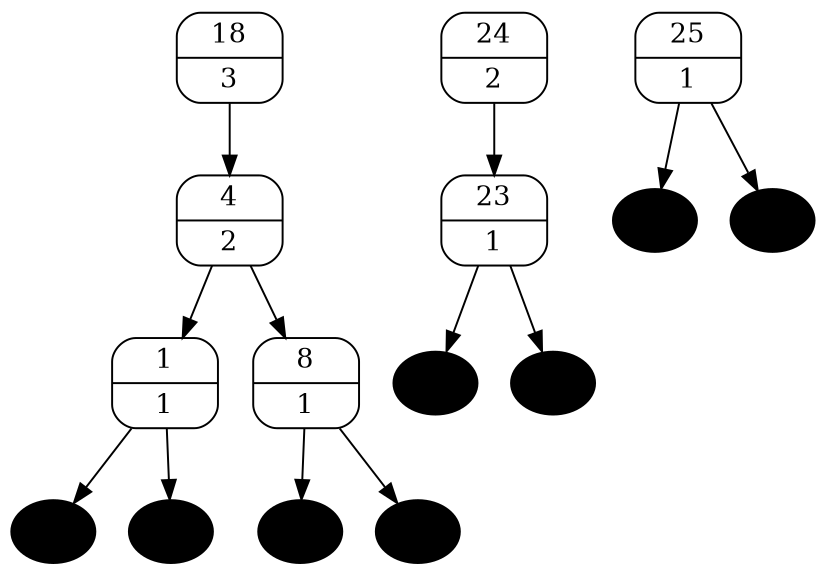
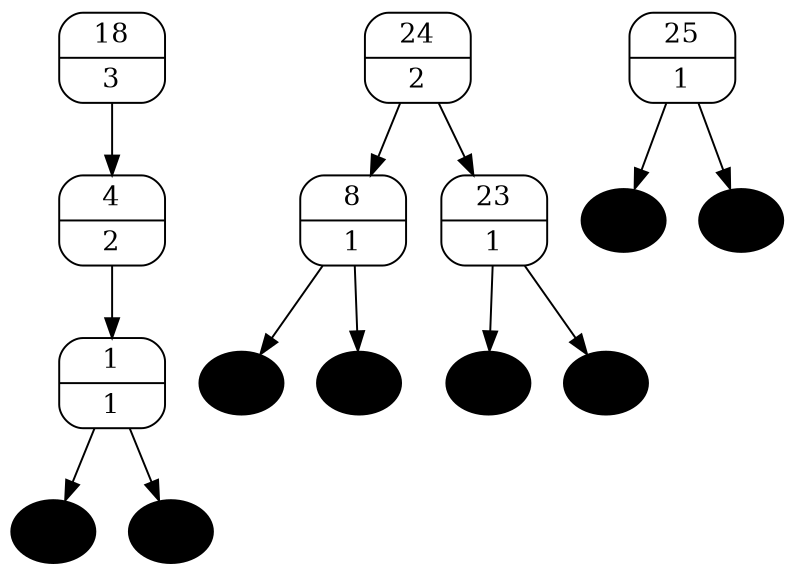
edge "4" -> "8": now "24" -> "8"
